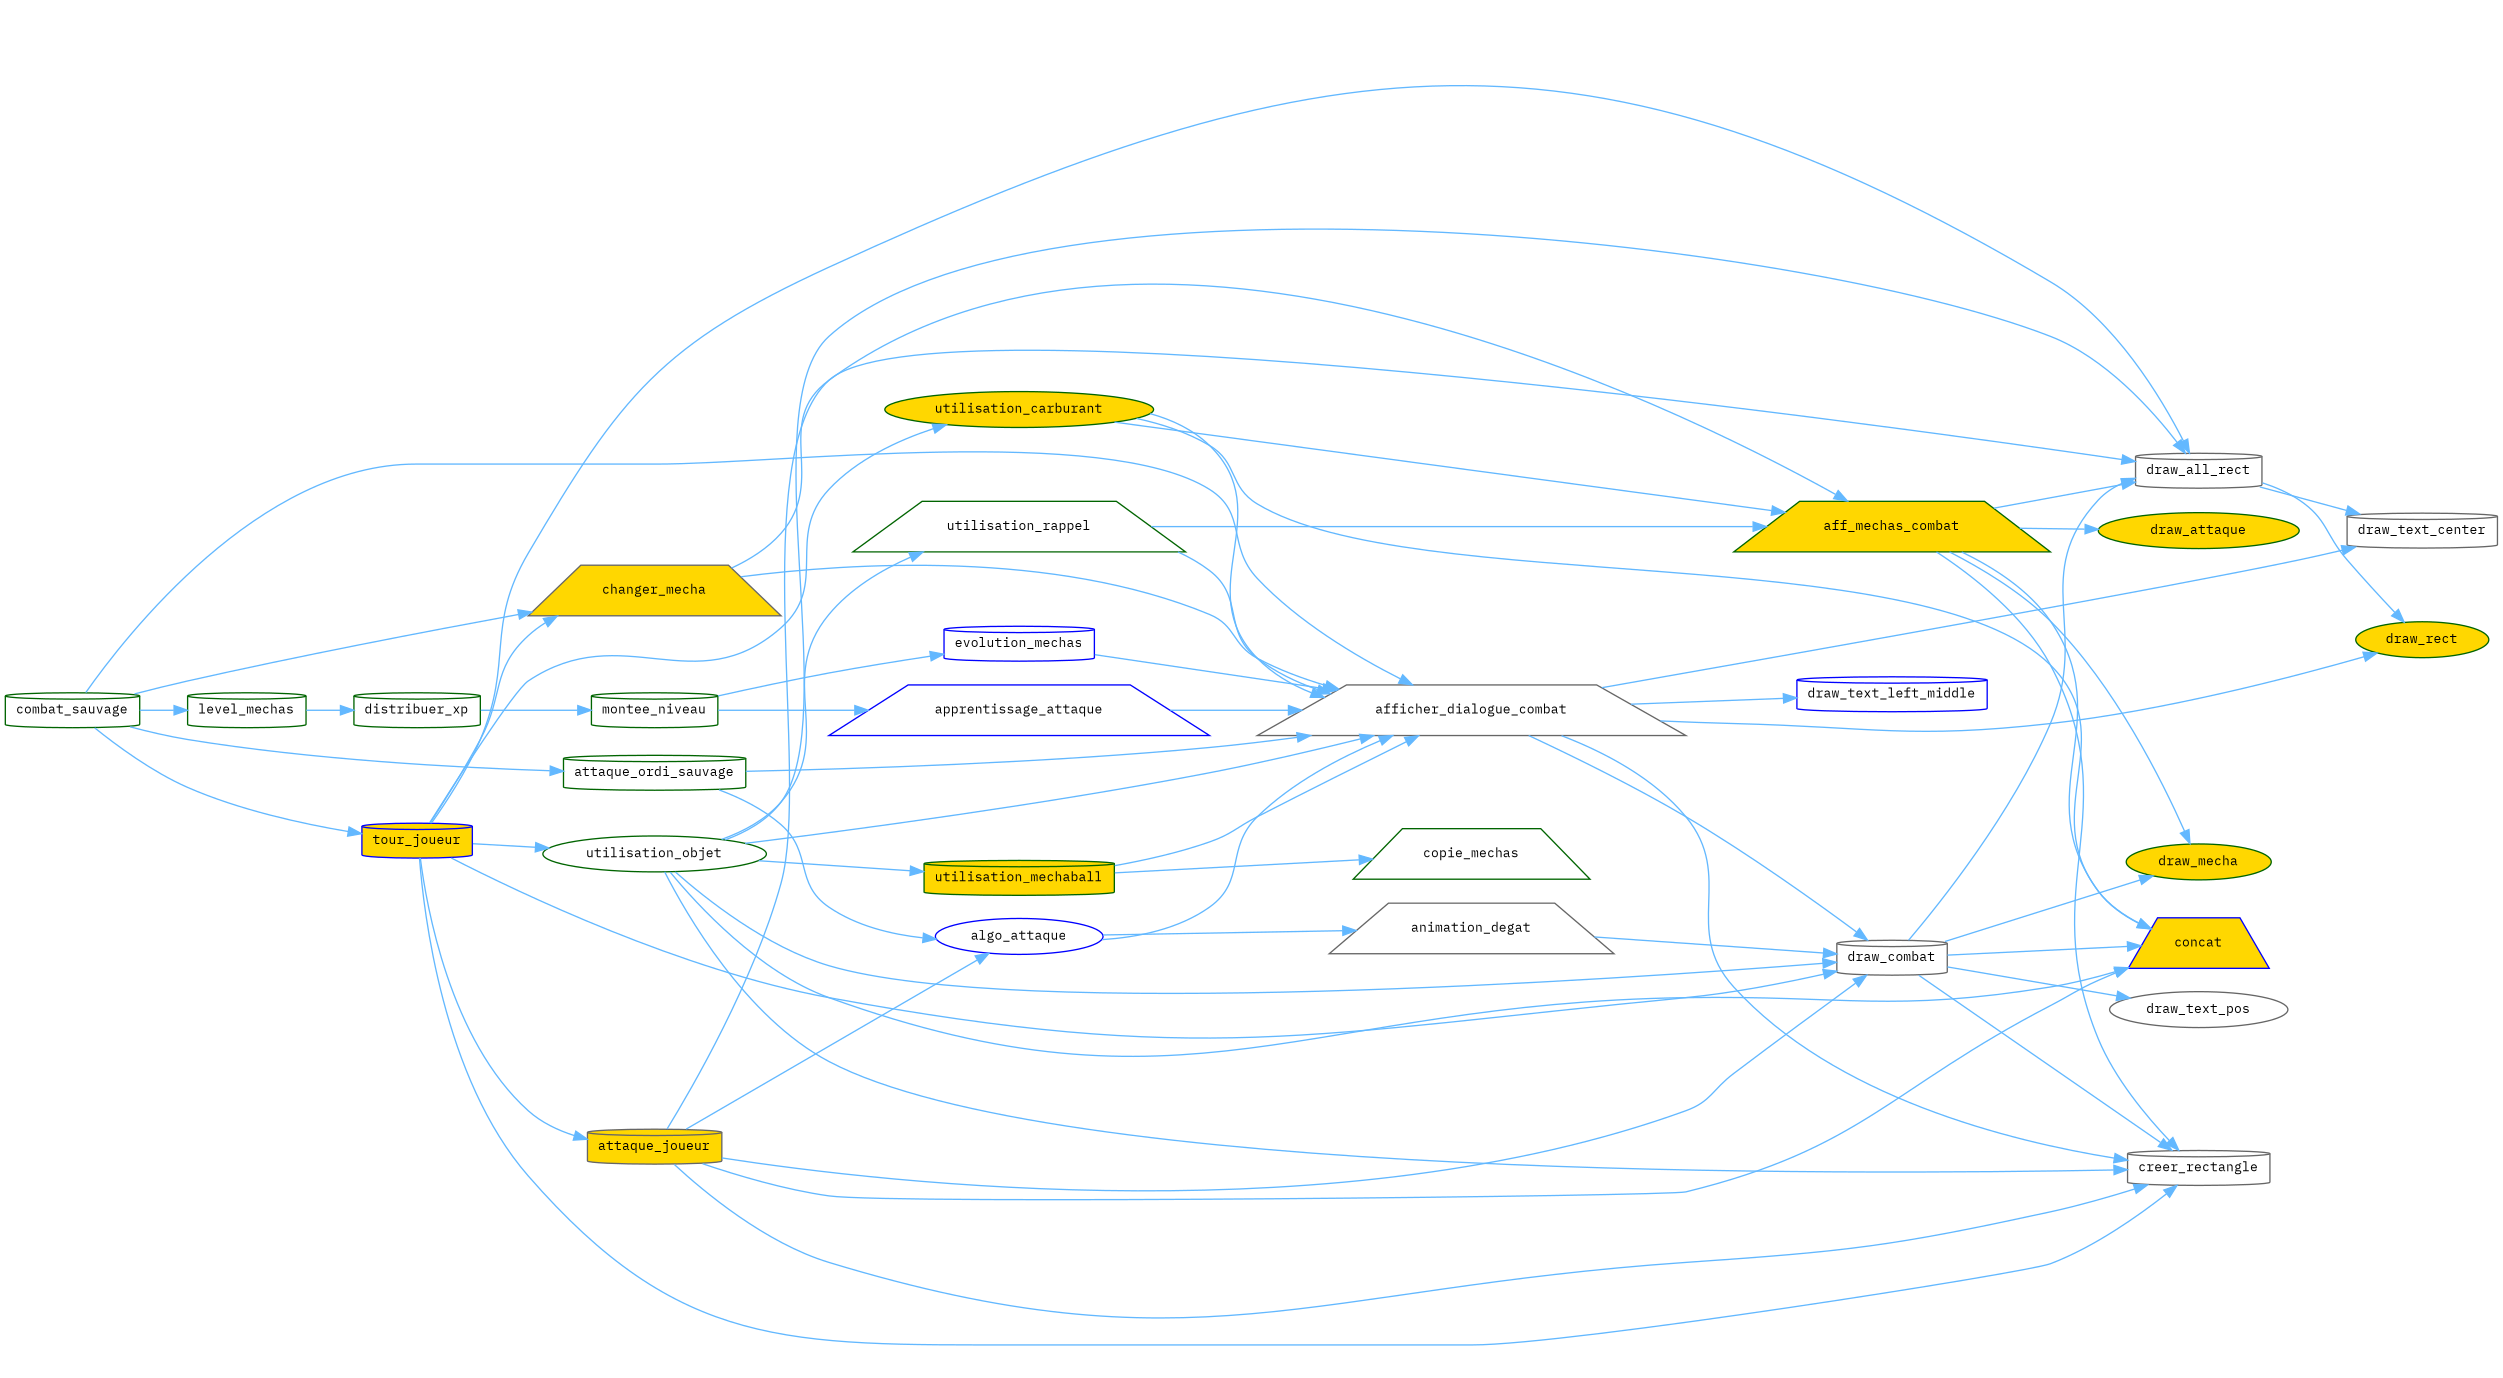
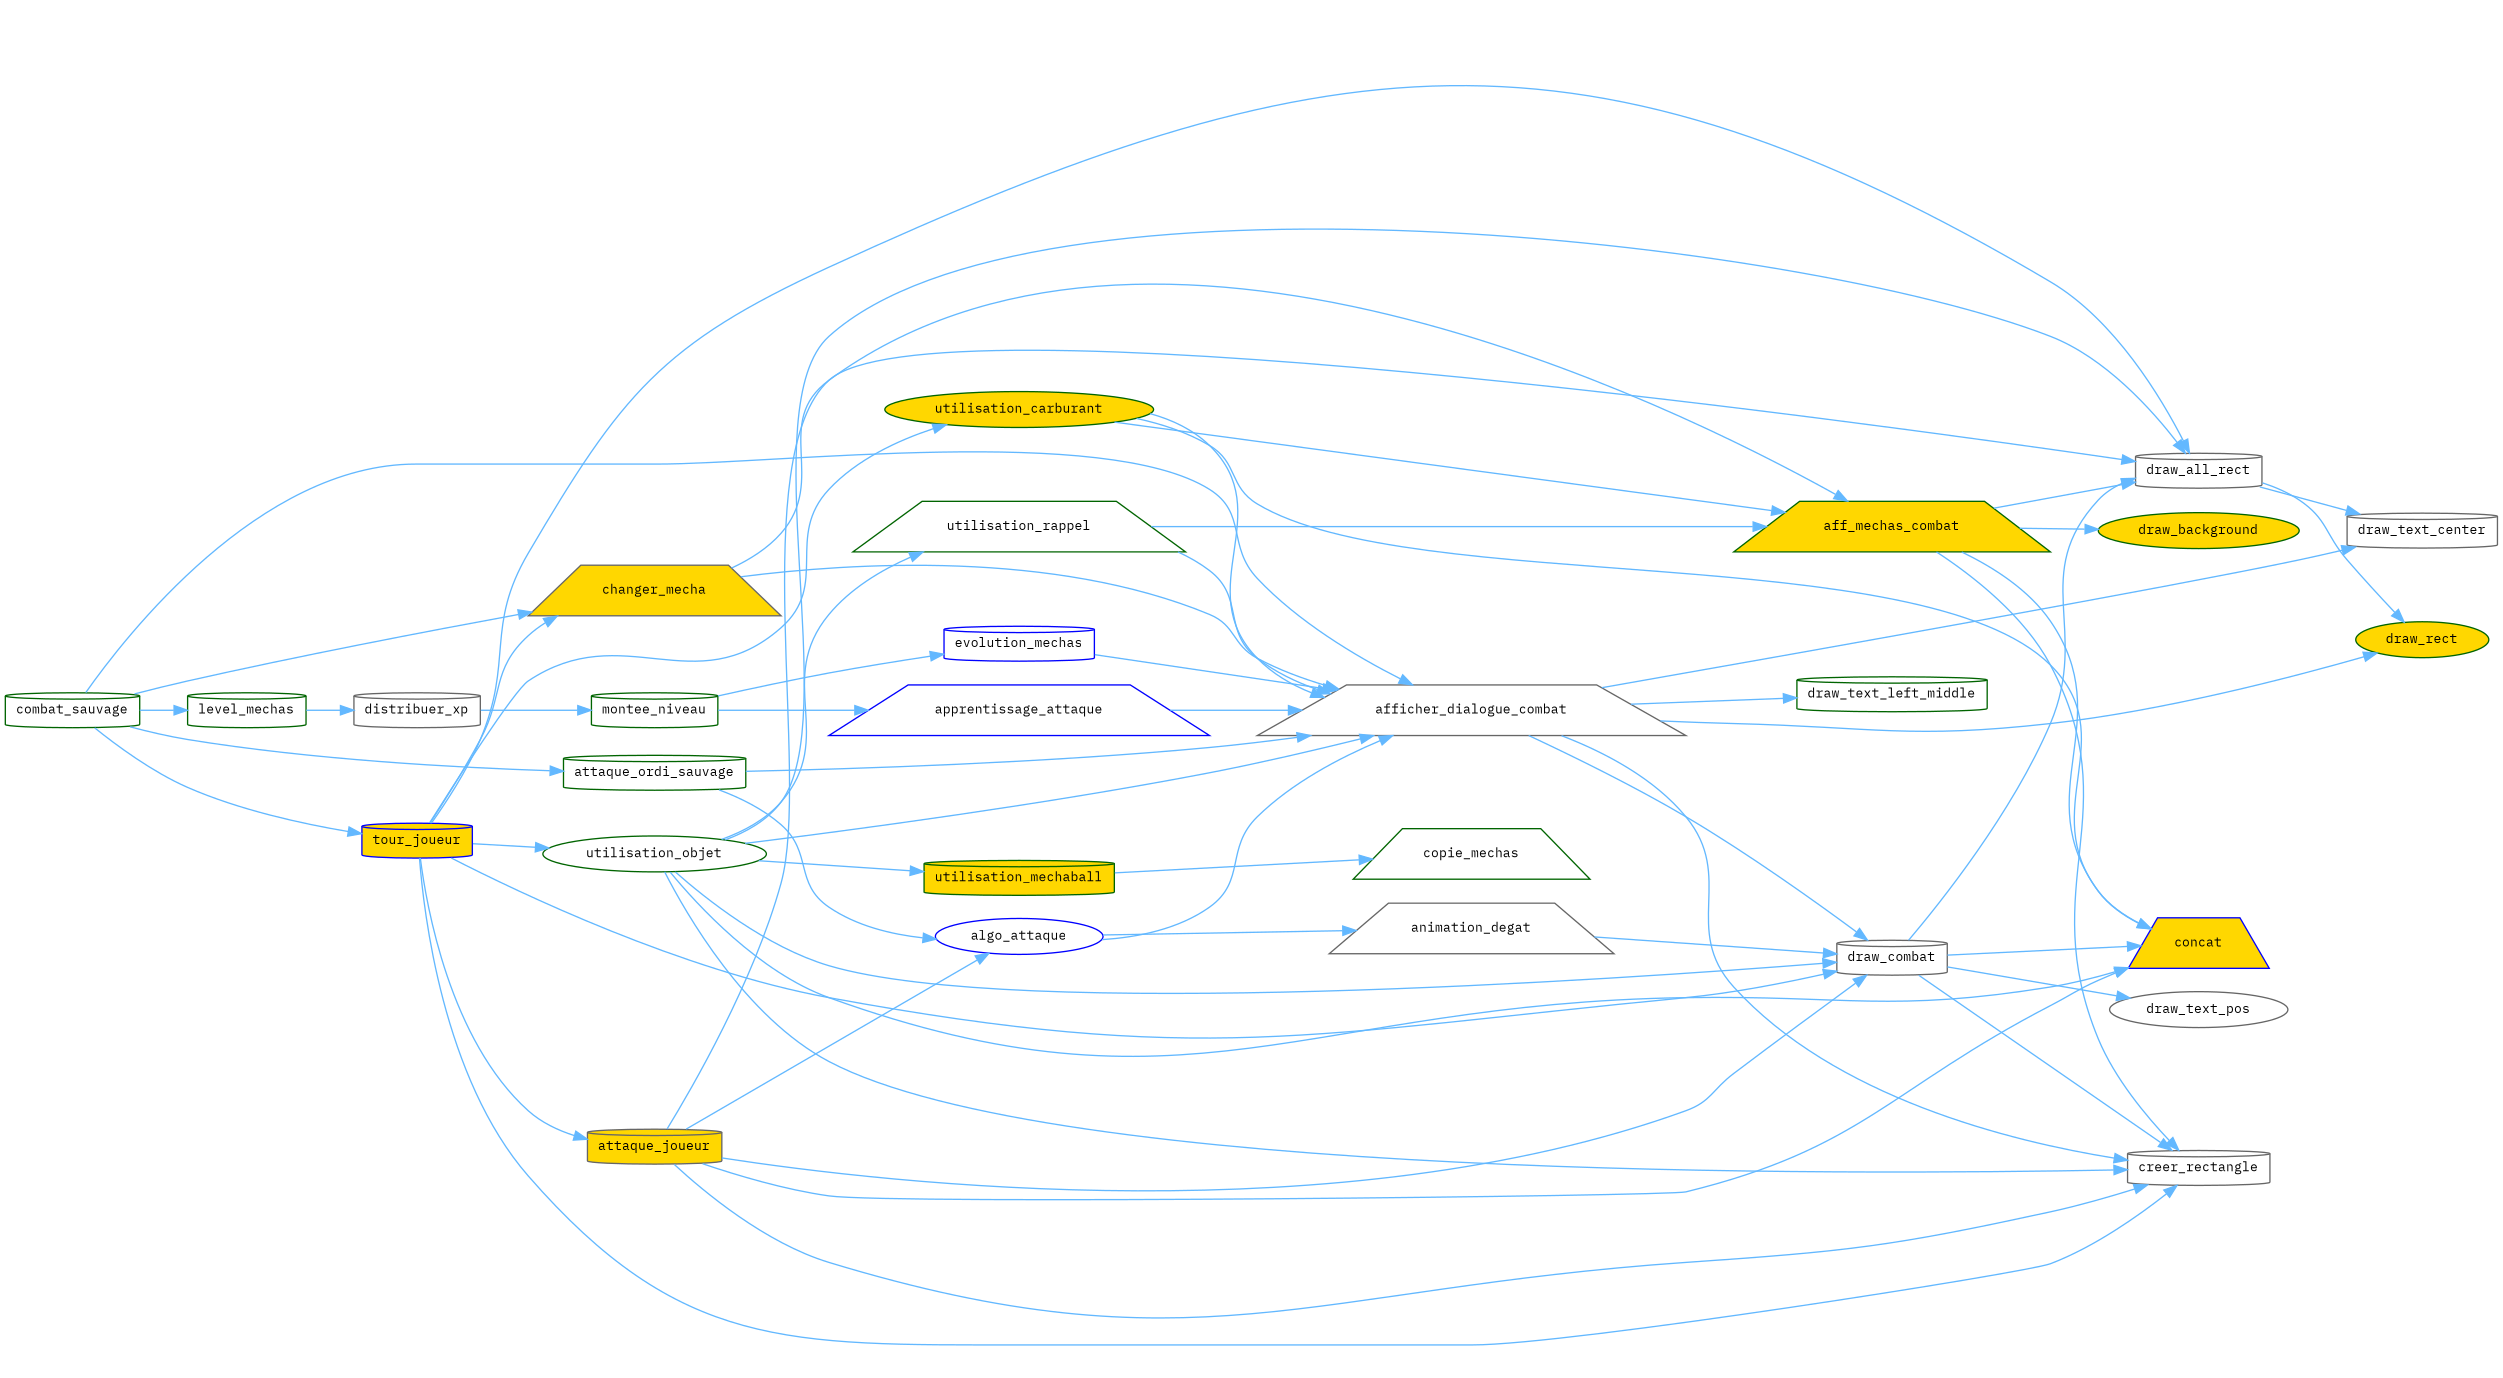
node "draw_attaque": label "draw_attaque" -> "draw_background"
node "draw_text_left_middle": color blue -> darkgreen
node "distribuer_xp": color darkgreen -> gray40
edge "utilisation_mechaball" -> "afficher_dialogue_combat": removed
node "draw_mecha": removed
